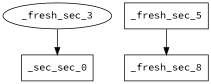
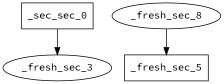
edge "_fresh_sec_3" -> "_sec_sec_0": reversed
edge "_fresh_sec_5" -> "_fresh_sec_8": reversed
node "_fresh_sec_8": shape box -> ellipse
